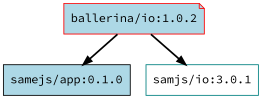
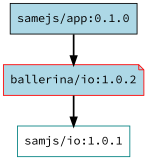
edge "ballerina/io:1.0.2" -> "samejs/app:0.1.0": reversed
node "samjs/io:3.0.1": label "samjs/io:3.0.1" -> "samjs/io:1.0.1"
